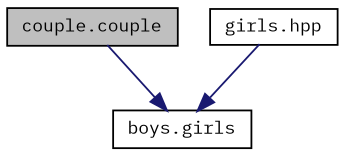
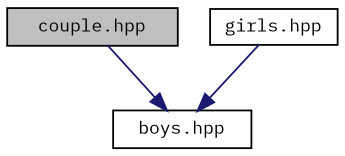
node "couple.couple": label "couple.couple" -> "couple.hpp"
node "boys.girls": label "boys.girls" -> "boys.hpp"
